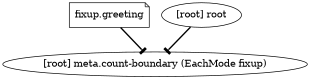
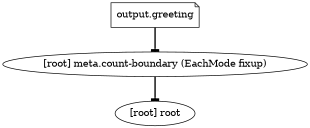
node "fixup.greeting": label "fixup.greeting" -> "output.greeting"
edge "[root] root" -> "[root] meta.count-boundary (EachMode fixup)": reversed
